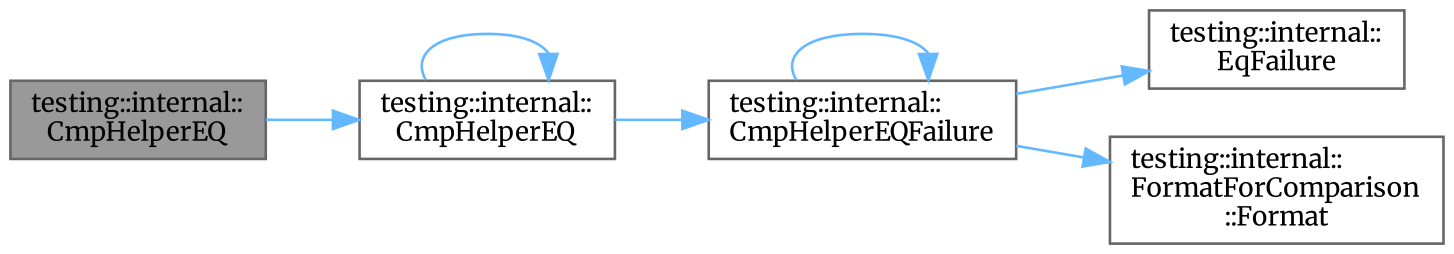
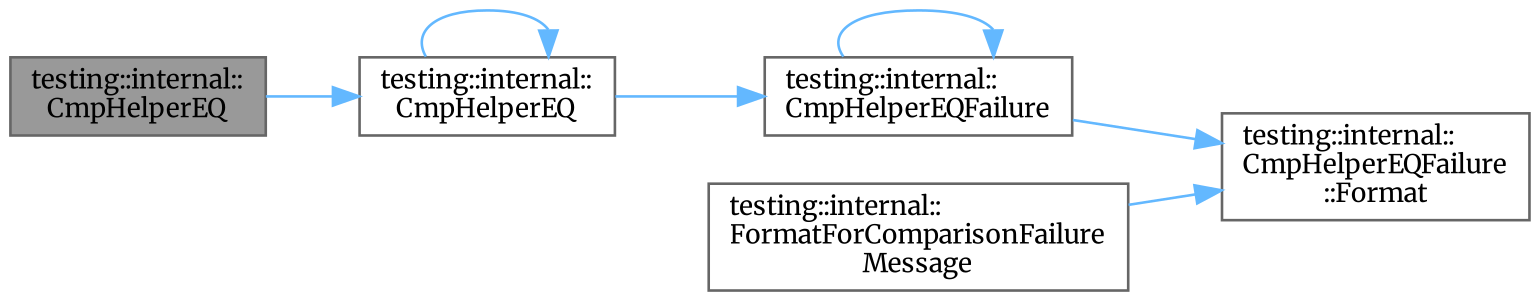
node "testing::internal:: EqFailure": removed
node "testing::internal:: FormatForComparison ::Format": label "testing::internal:: FormatForComparison ::Format" -> "testing::internal:: CmpHelperEQFailure ::Format"
node "testing::internal:: FormatForComparisonFailure Message": added
